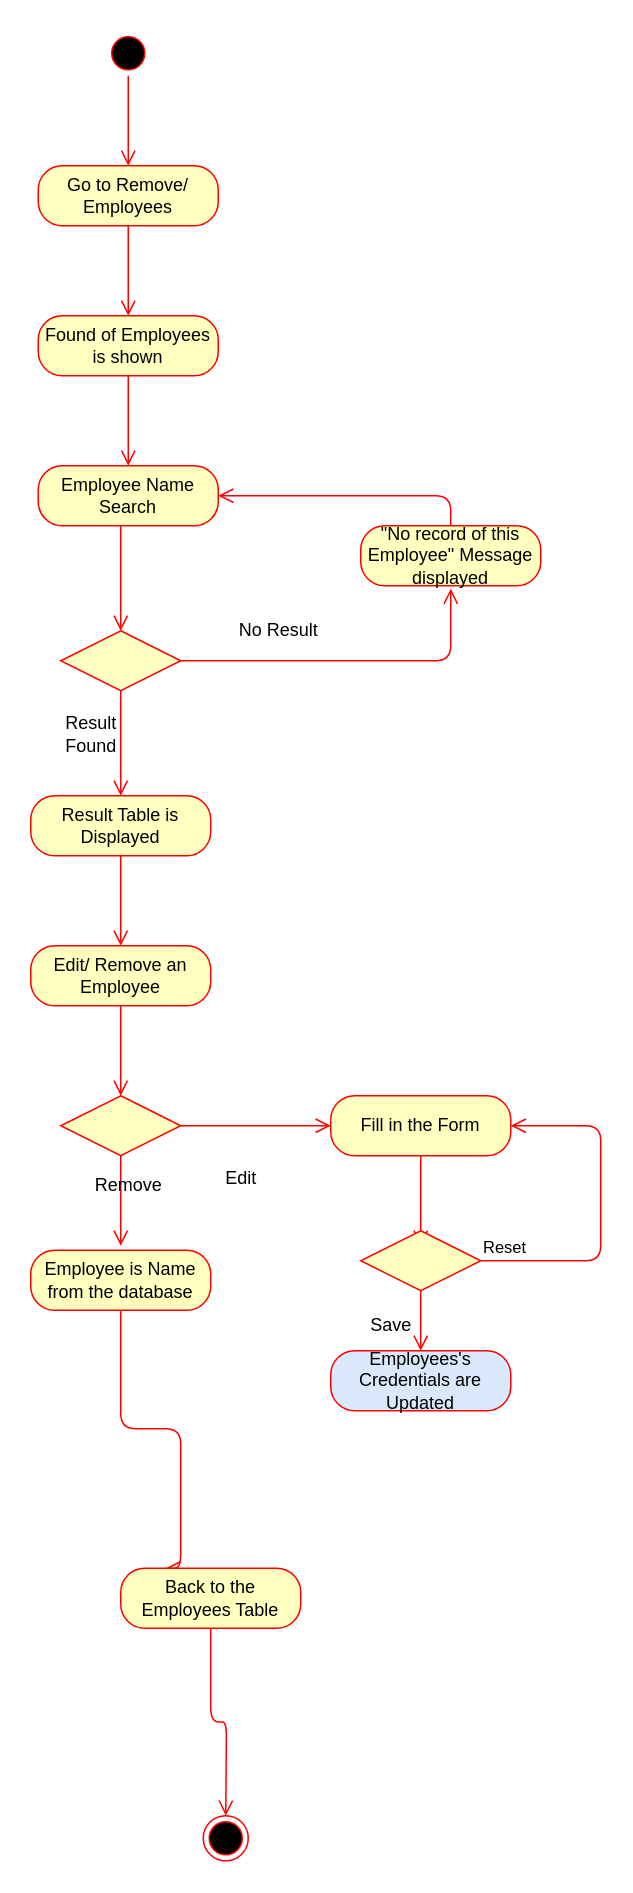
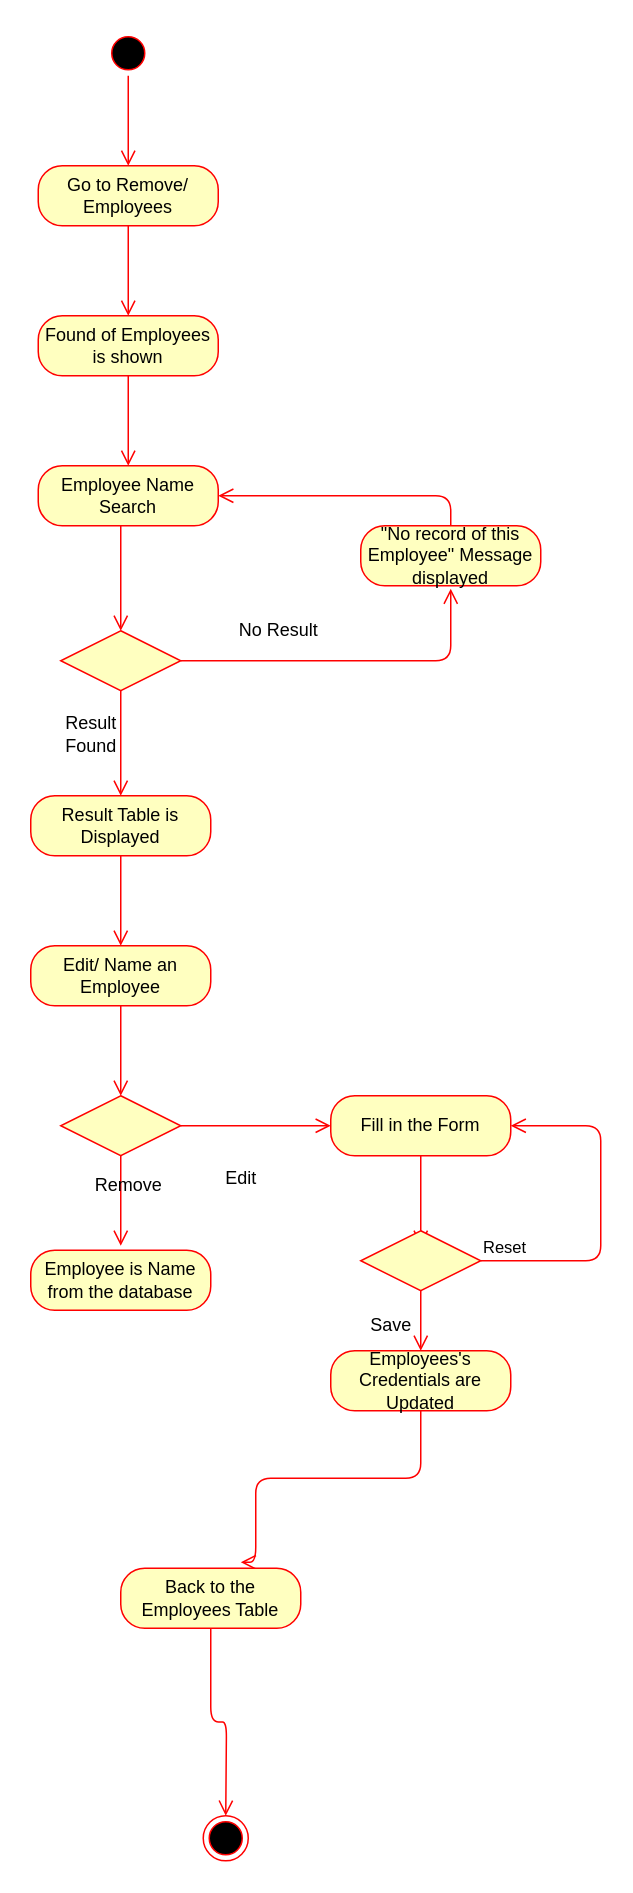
node "Edit/ Remove an Employee": label "Edit/ Remove an Employee" -> "Edit/ Name an Employee"
node "Employees's Credentials are Updated": fillcolor #dae8fc -> #ffffc0
edge "Employee is Name from the database" -> "Back to the Employees Table": removed
edge "Employees's Credentials are Updated" -> "Back to the Employees Table": added
